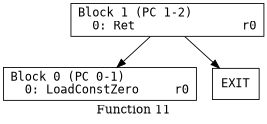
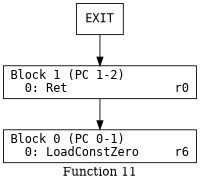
edge "Block 1 (PC 1-2) 0: Ret               r0" -> "EXIT": reversed
node "Block 0 (PC 0-1) 0: LoadConstZero     r0": label "Block 0 (PC 0-1) 0: LoadConstZero     r0" -> "Block 0 (PC 0-1) 0: LoadConstZero     r6"
